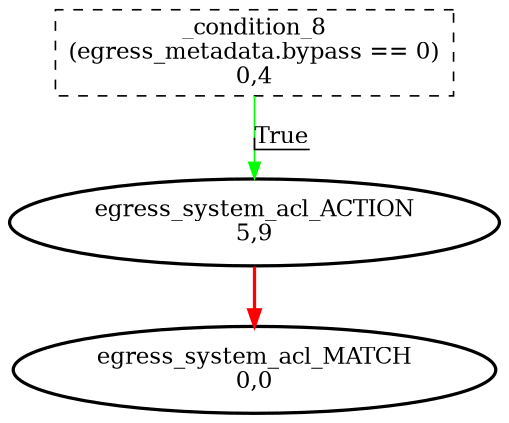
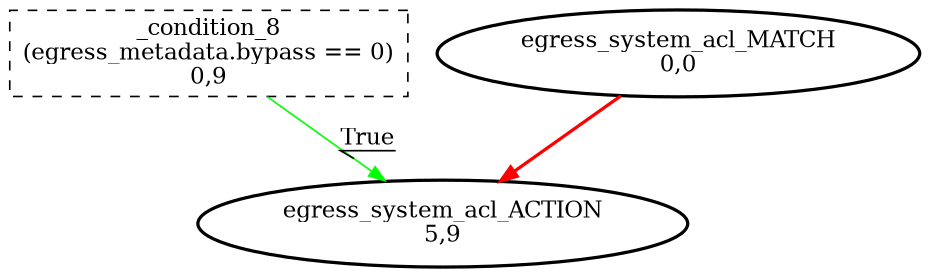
node "_condition_8 (egress_metadata.bypass == 0) 0,4": label "_condition_8 (egress_metadata.bypass == 0) 0,4" -> "_condition_8 (egress_metadata.bypass == 0) 0,9"
edge "egress_system_acl_ACTION 5,9" -> "egress_system_acl_MATCH 0,0": reversed
